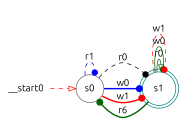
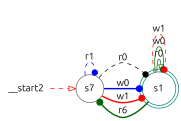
node "__start0": label "__start0" -> "__start2"
node "s0": label "s0" -> "s7"
